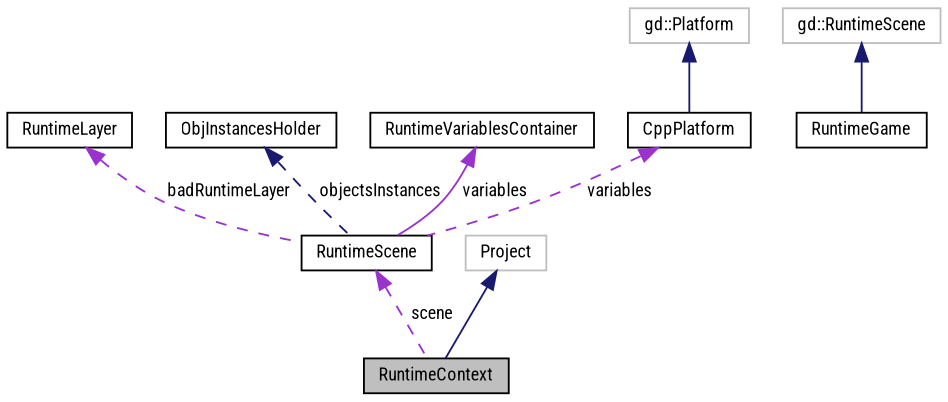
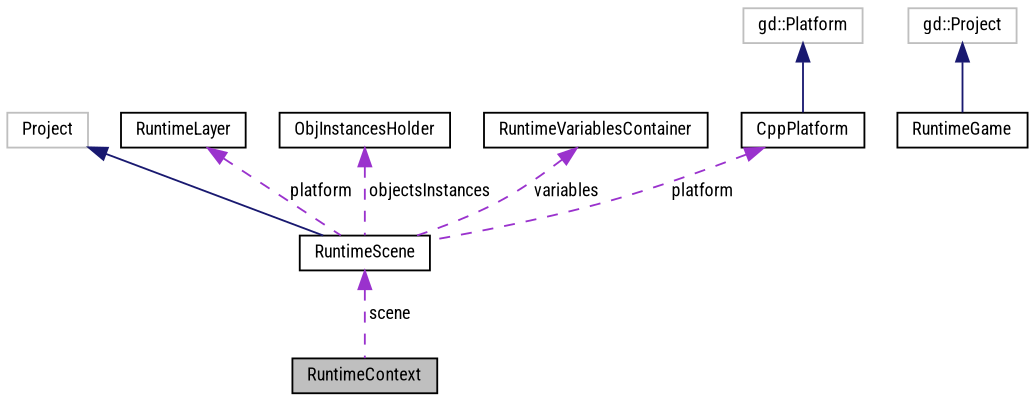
node "gd::RuntimeScene": label "gd::RuntimeScene" -> "gd::Project"
edge "RuntimeScene" -> "RuntimeLayer": label " badRuntimeLayer" -> " platform"
edge "RuntimeScene" -> "CppPlatform": label " variables" -> " platform"
edge "RuntimeScene" -> "ObjInstancesHolder": color midnightblue -> darkorchid3
edge "RuntimeScene" -> "RuntimeVariablesContainer": style solid -> dashed
edge "RuntimeContext" -> "Project": now "RuntimeScene" -> "Project"
